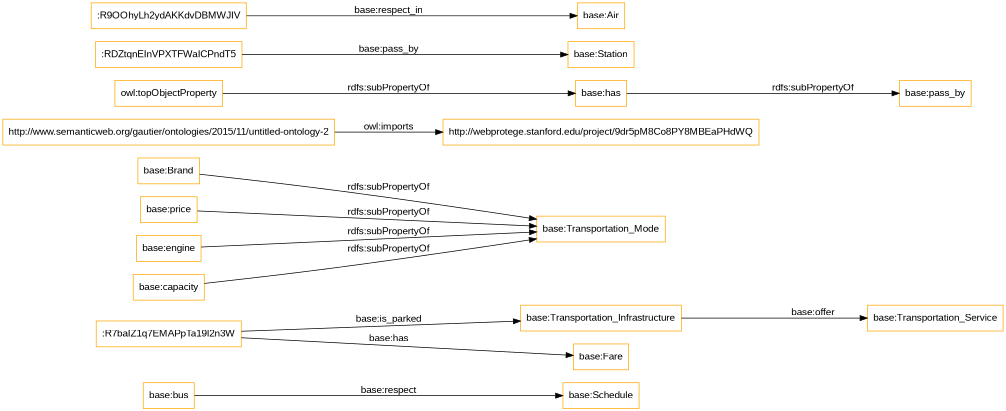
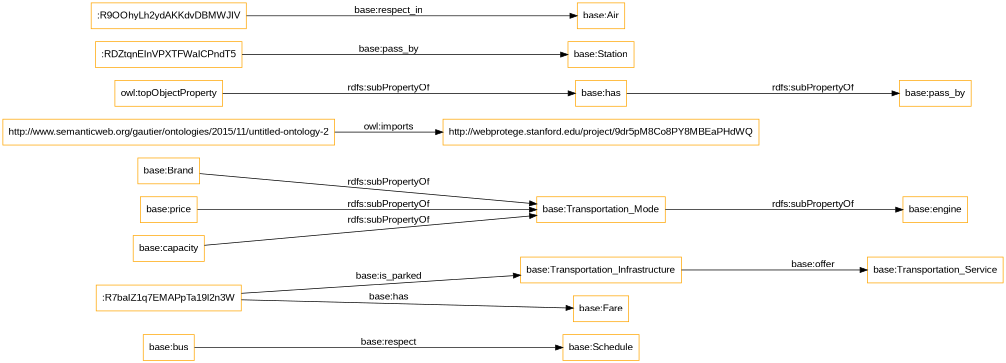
edge "base:engine" -> "base:Transportation_Mode": reversed
